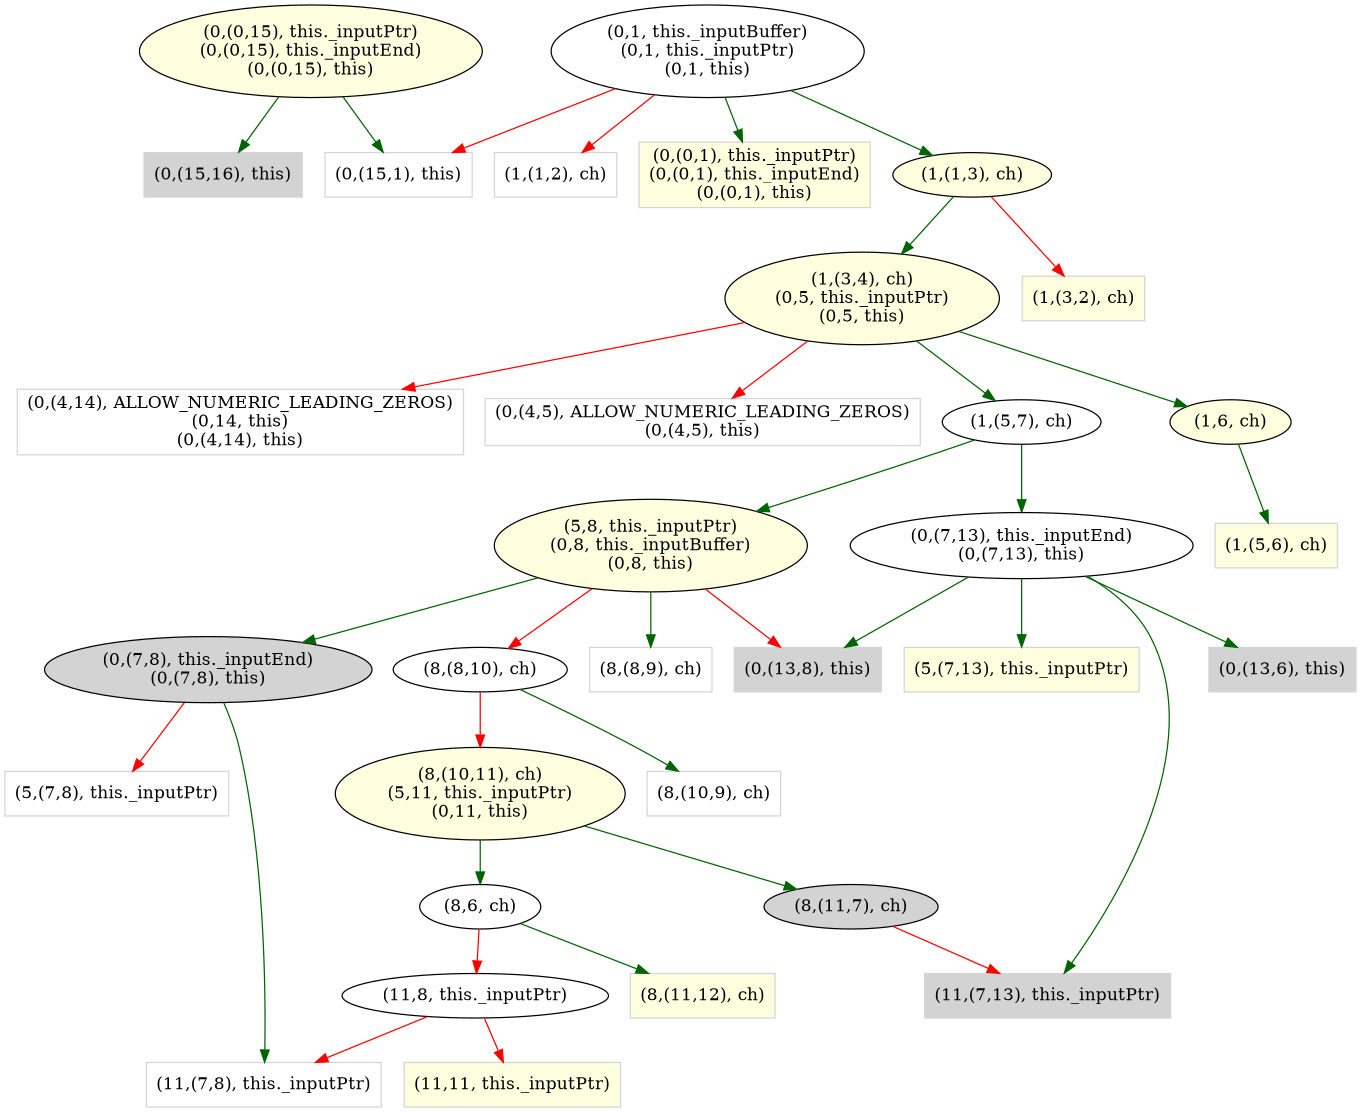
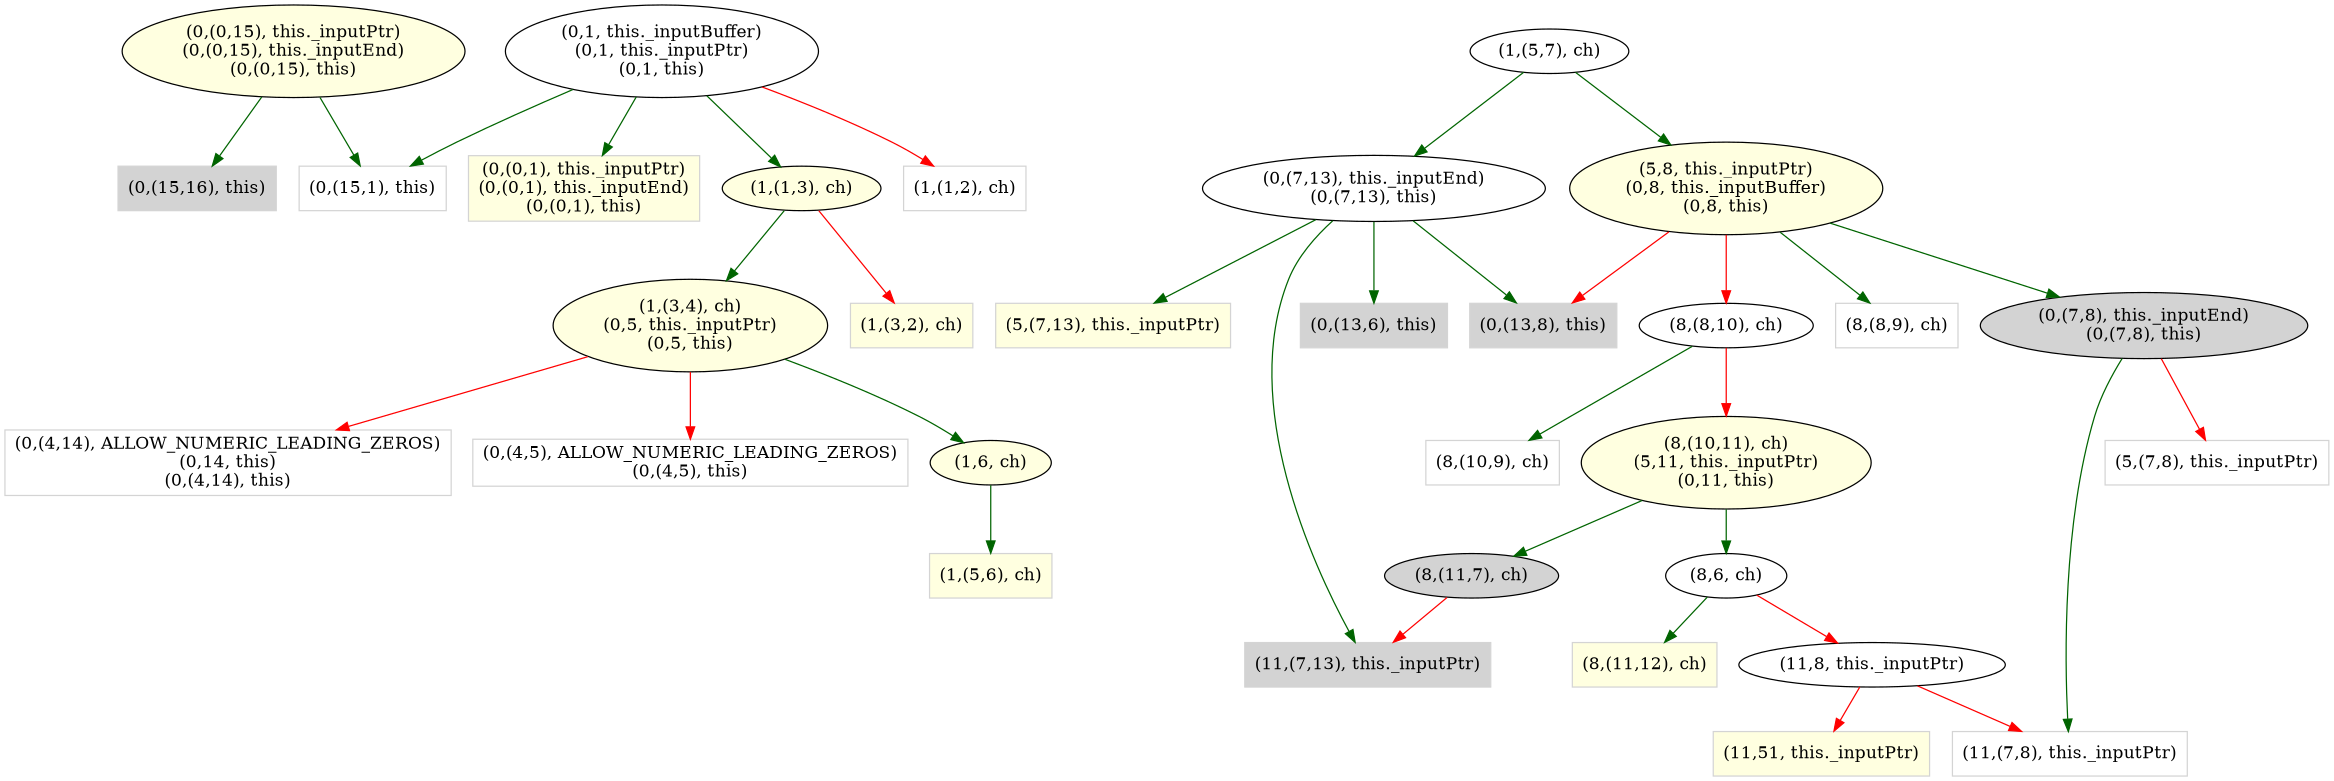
edge "(0,1, this._inputBuffer) (0,1, this._inputPtr) (0,1, this)" -> "(0,(15,1), this)": color red -> darkgreen
edge "(1,(3,4), ch) (0,5, this._inputPtr) (0,5, this)" -> "(1,(5,7), ch)": removed
node "(11,11, this._inputPtr)": label "(11,11, this._inputPtr)" -> "(11,51, this._inputPtr)"
